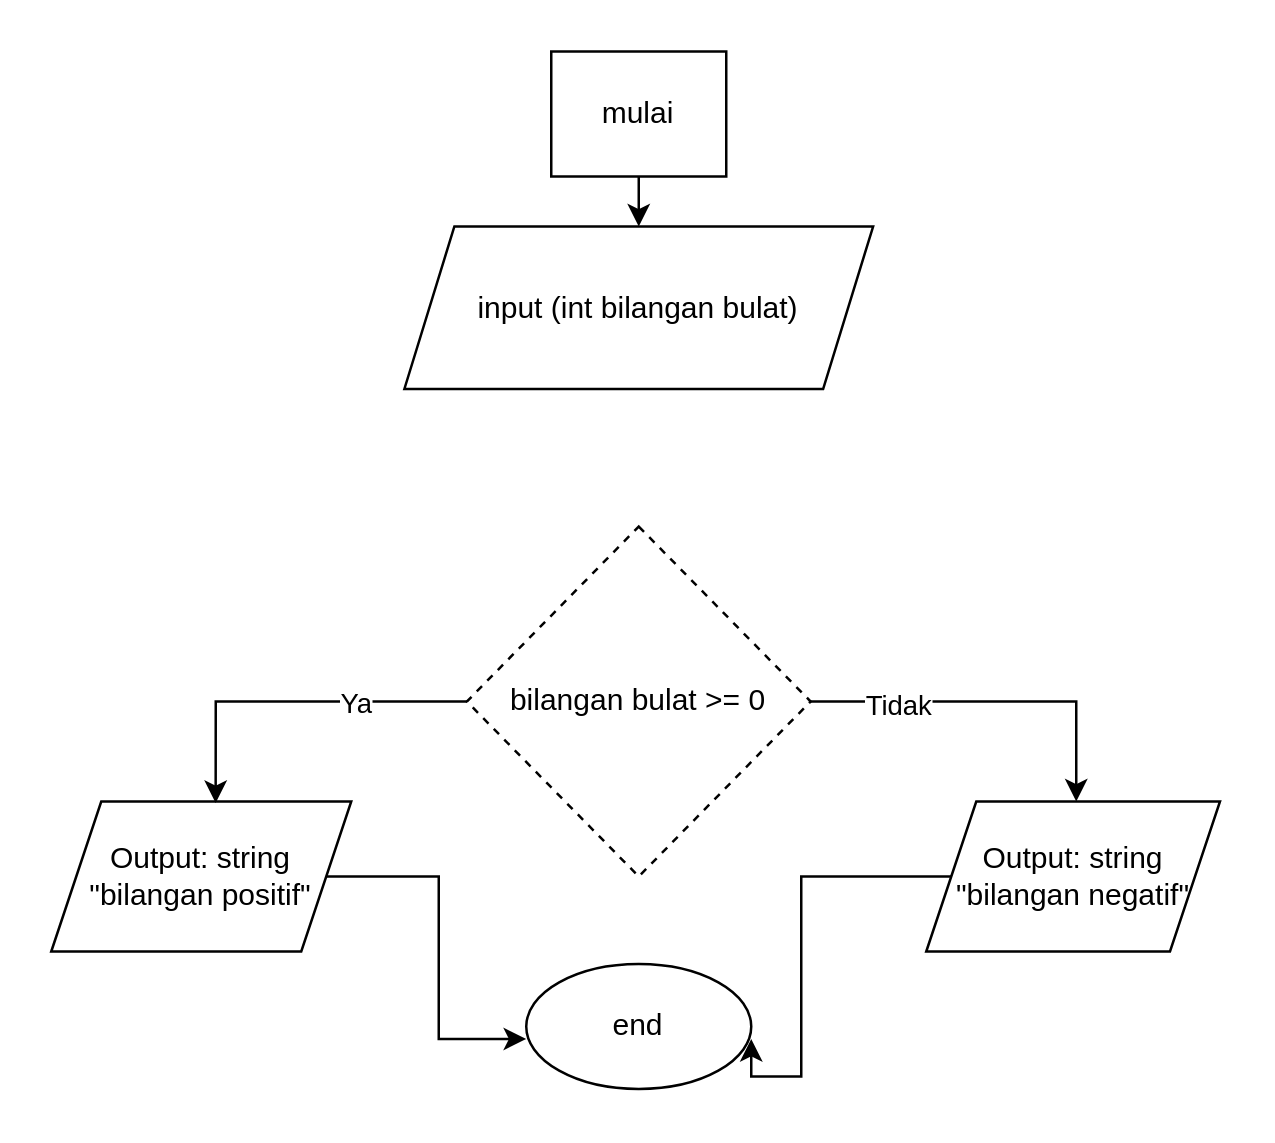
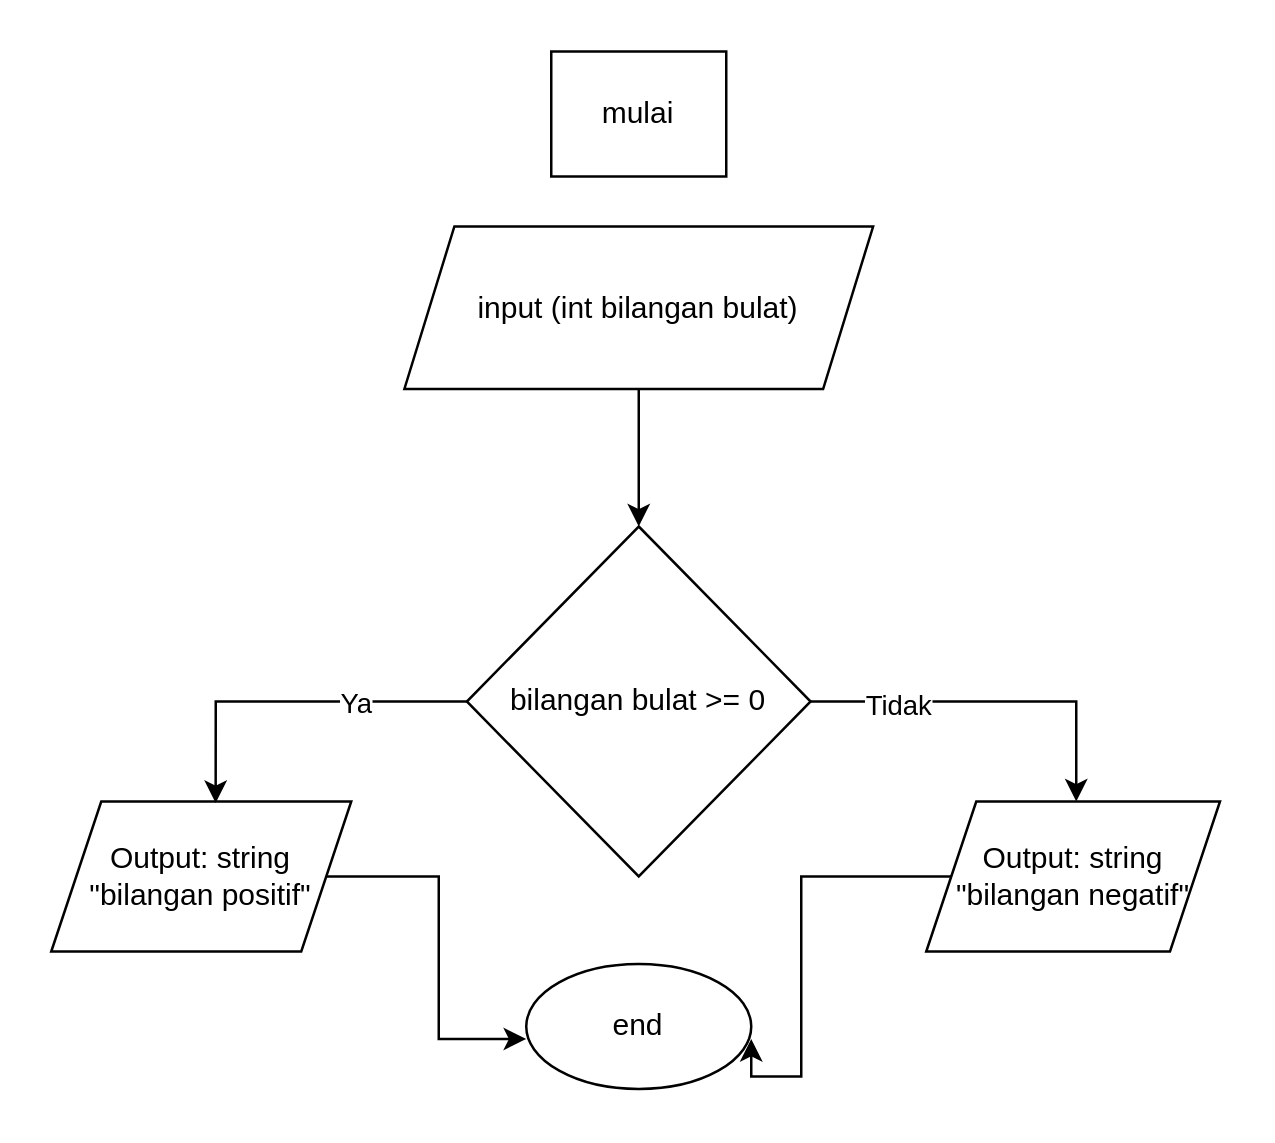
edge "mulai" -> "input (int bilangan bulat)": removed
edge "input (int bilangan bulat)" -> "bilangan bulat >= 0": added
node "bilangan bulat >= 0": style dashed -> solid
